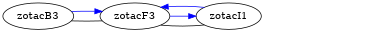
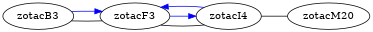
node "zotacI1": label "zotacI1" -> "zotacI4"
node "zotacM20": added
